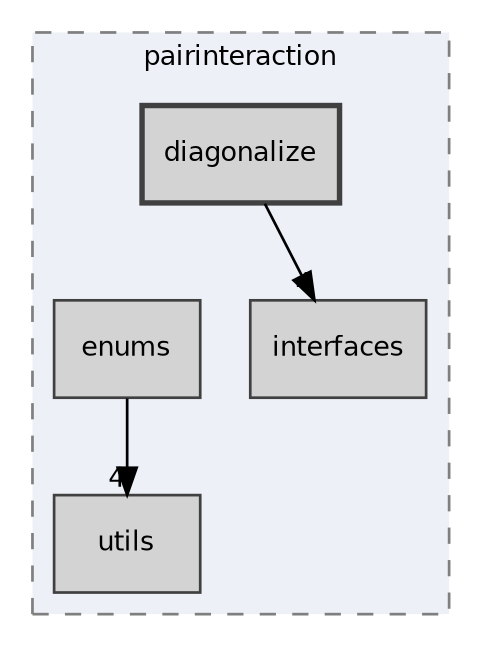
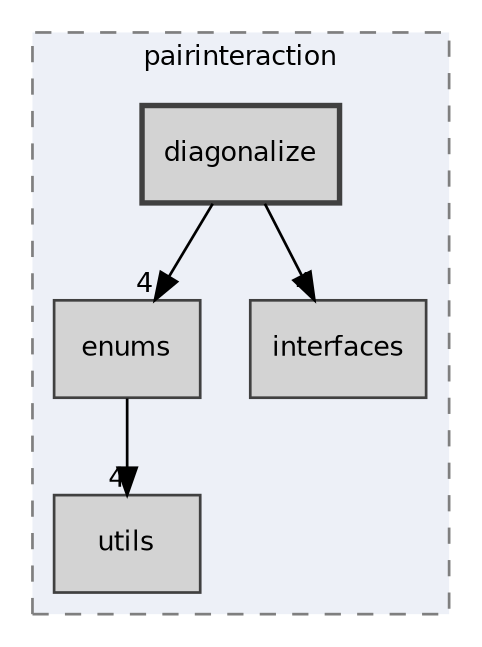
edge "diagonalize" -> "enums": added
